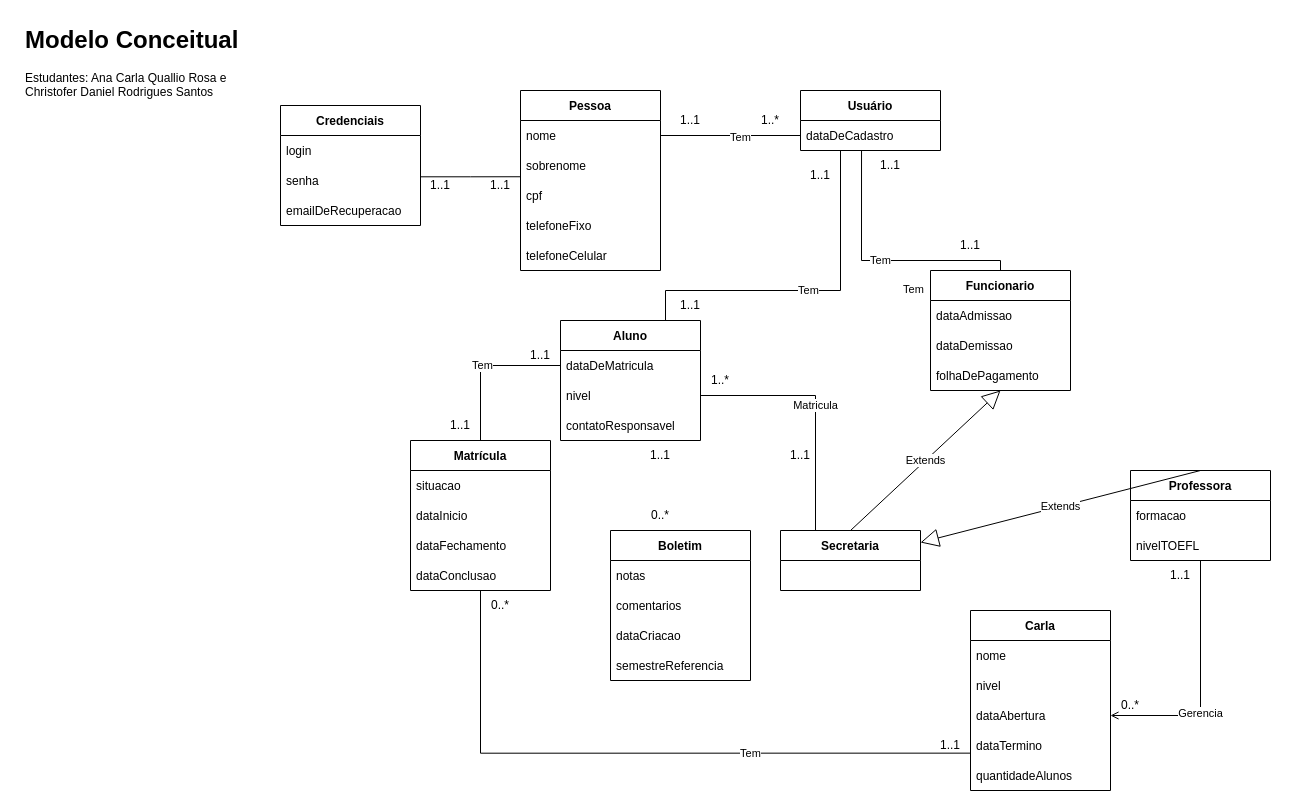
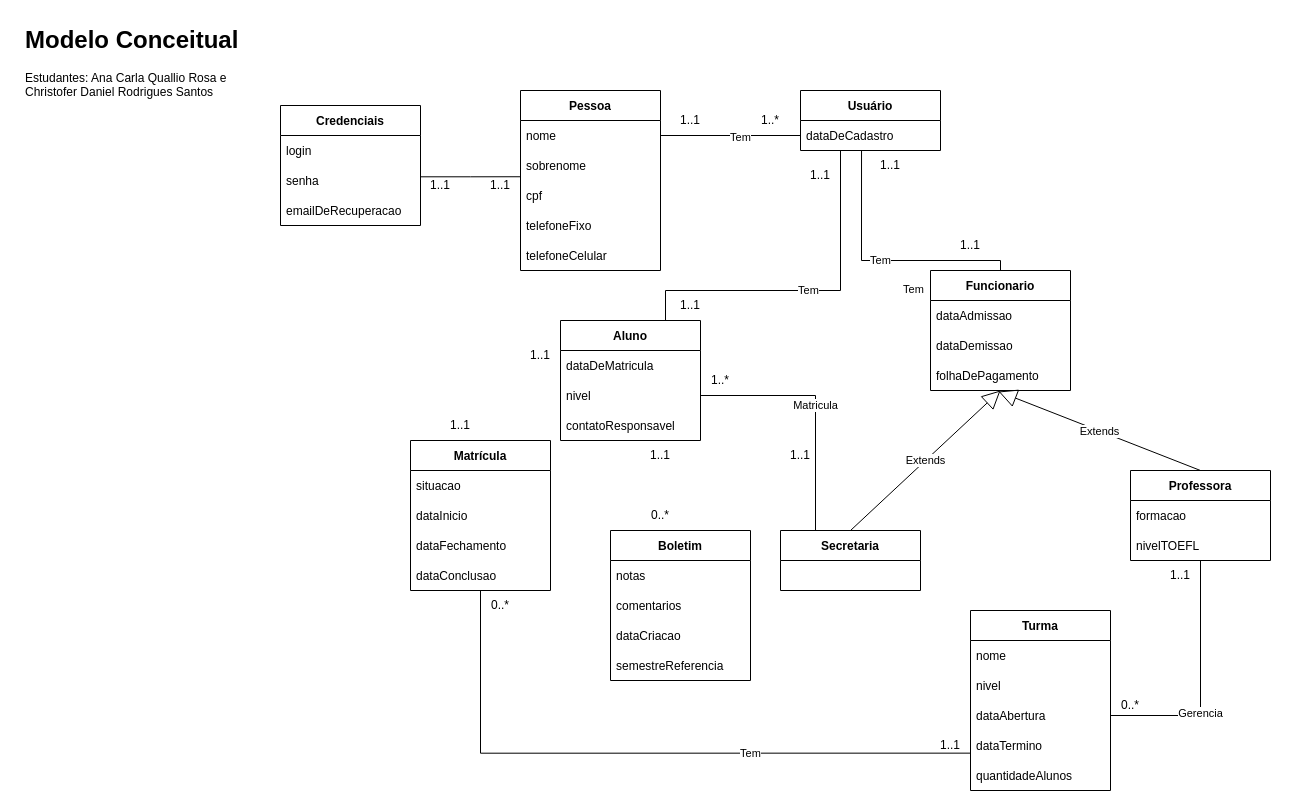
edge "dataDeMatricula" -- "Matrícula": removed, label "Tem"
edge "Professora" -> "Secretaria": now "Professora" -> "folhaDePagamento"
node "Carla": label "Carla" -> "Turma"
edge "Professora" -> "dataAbertura": arrowhead open -> none
